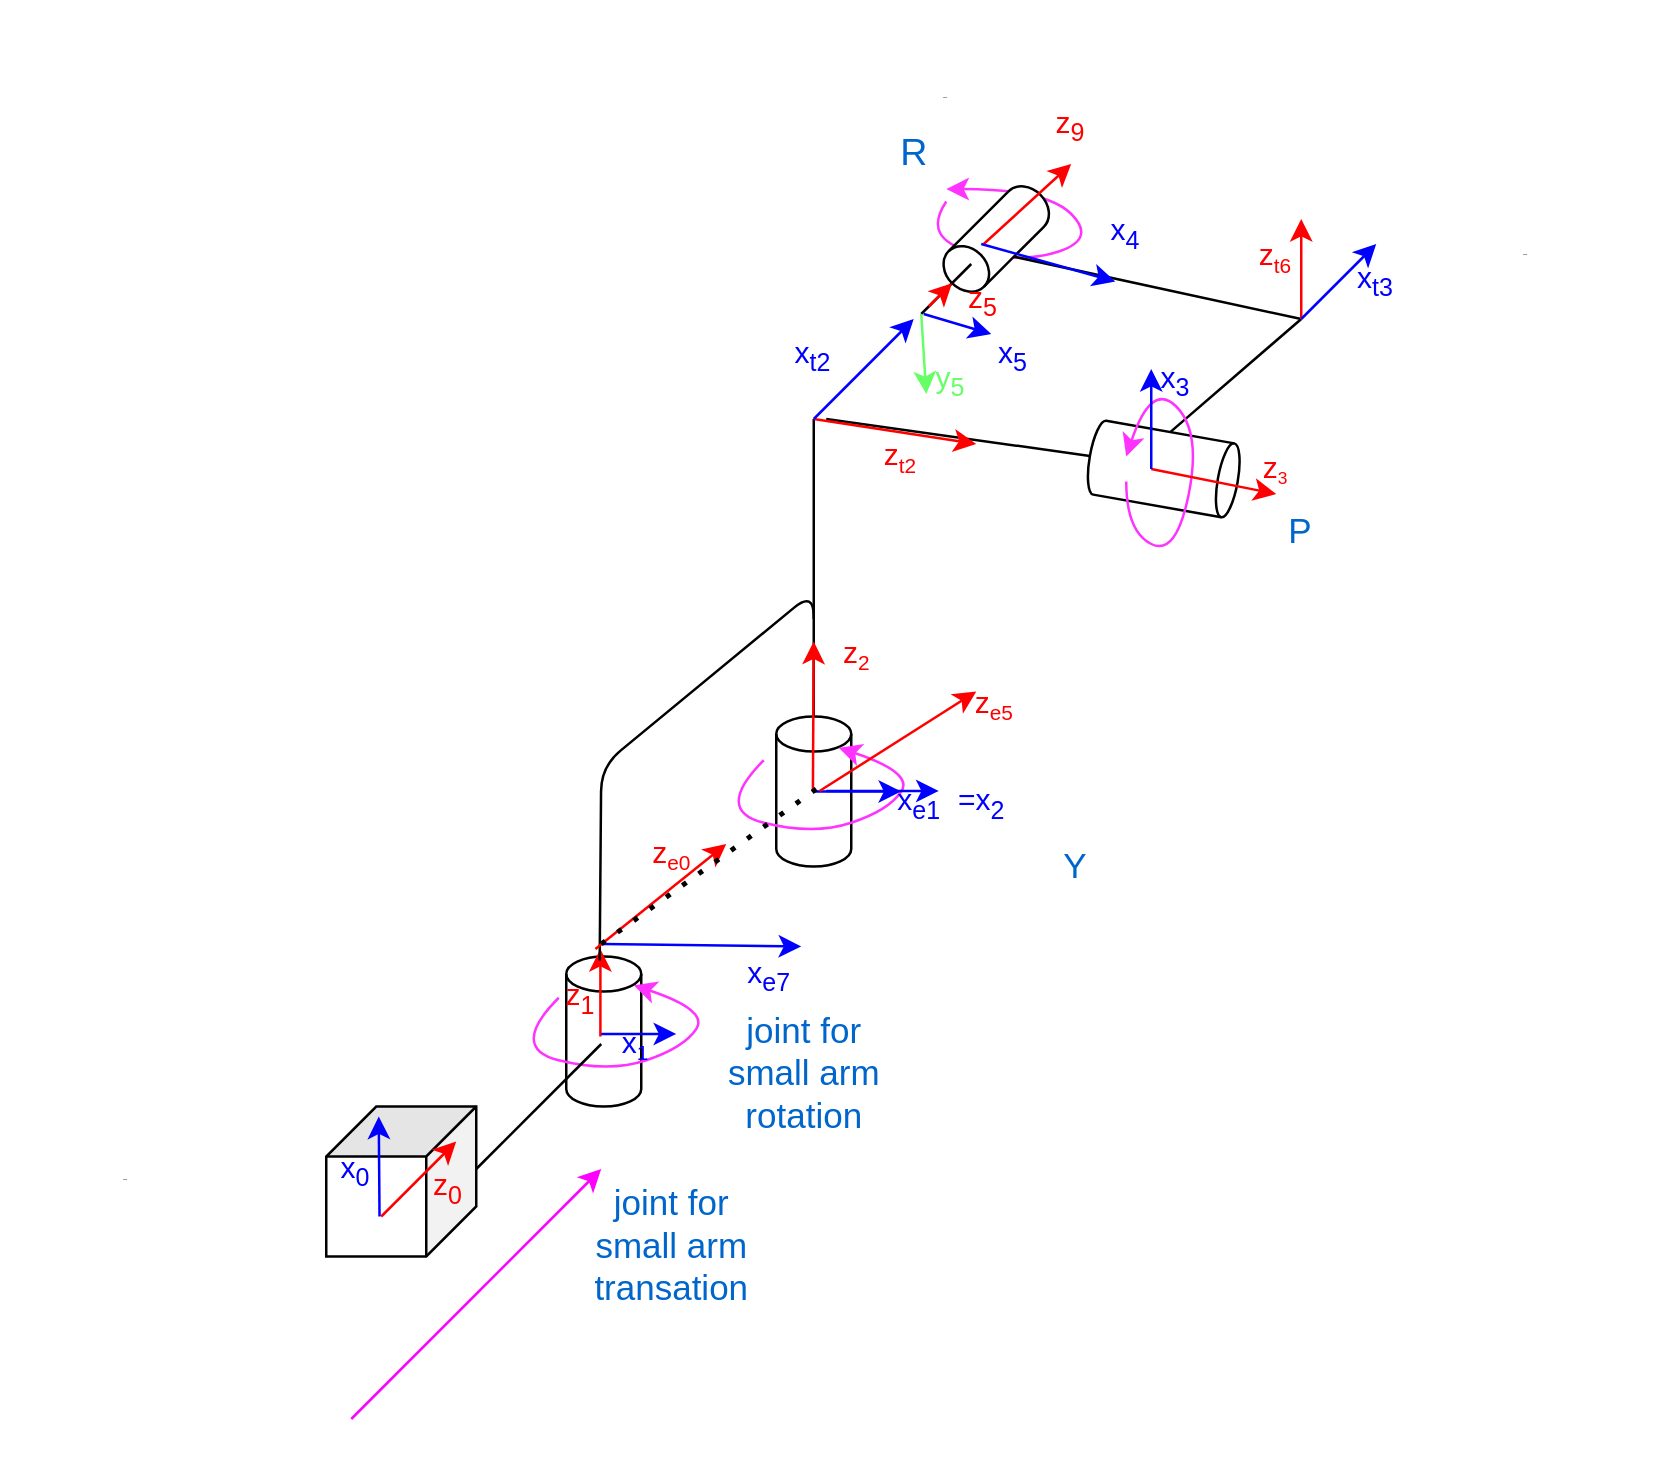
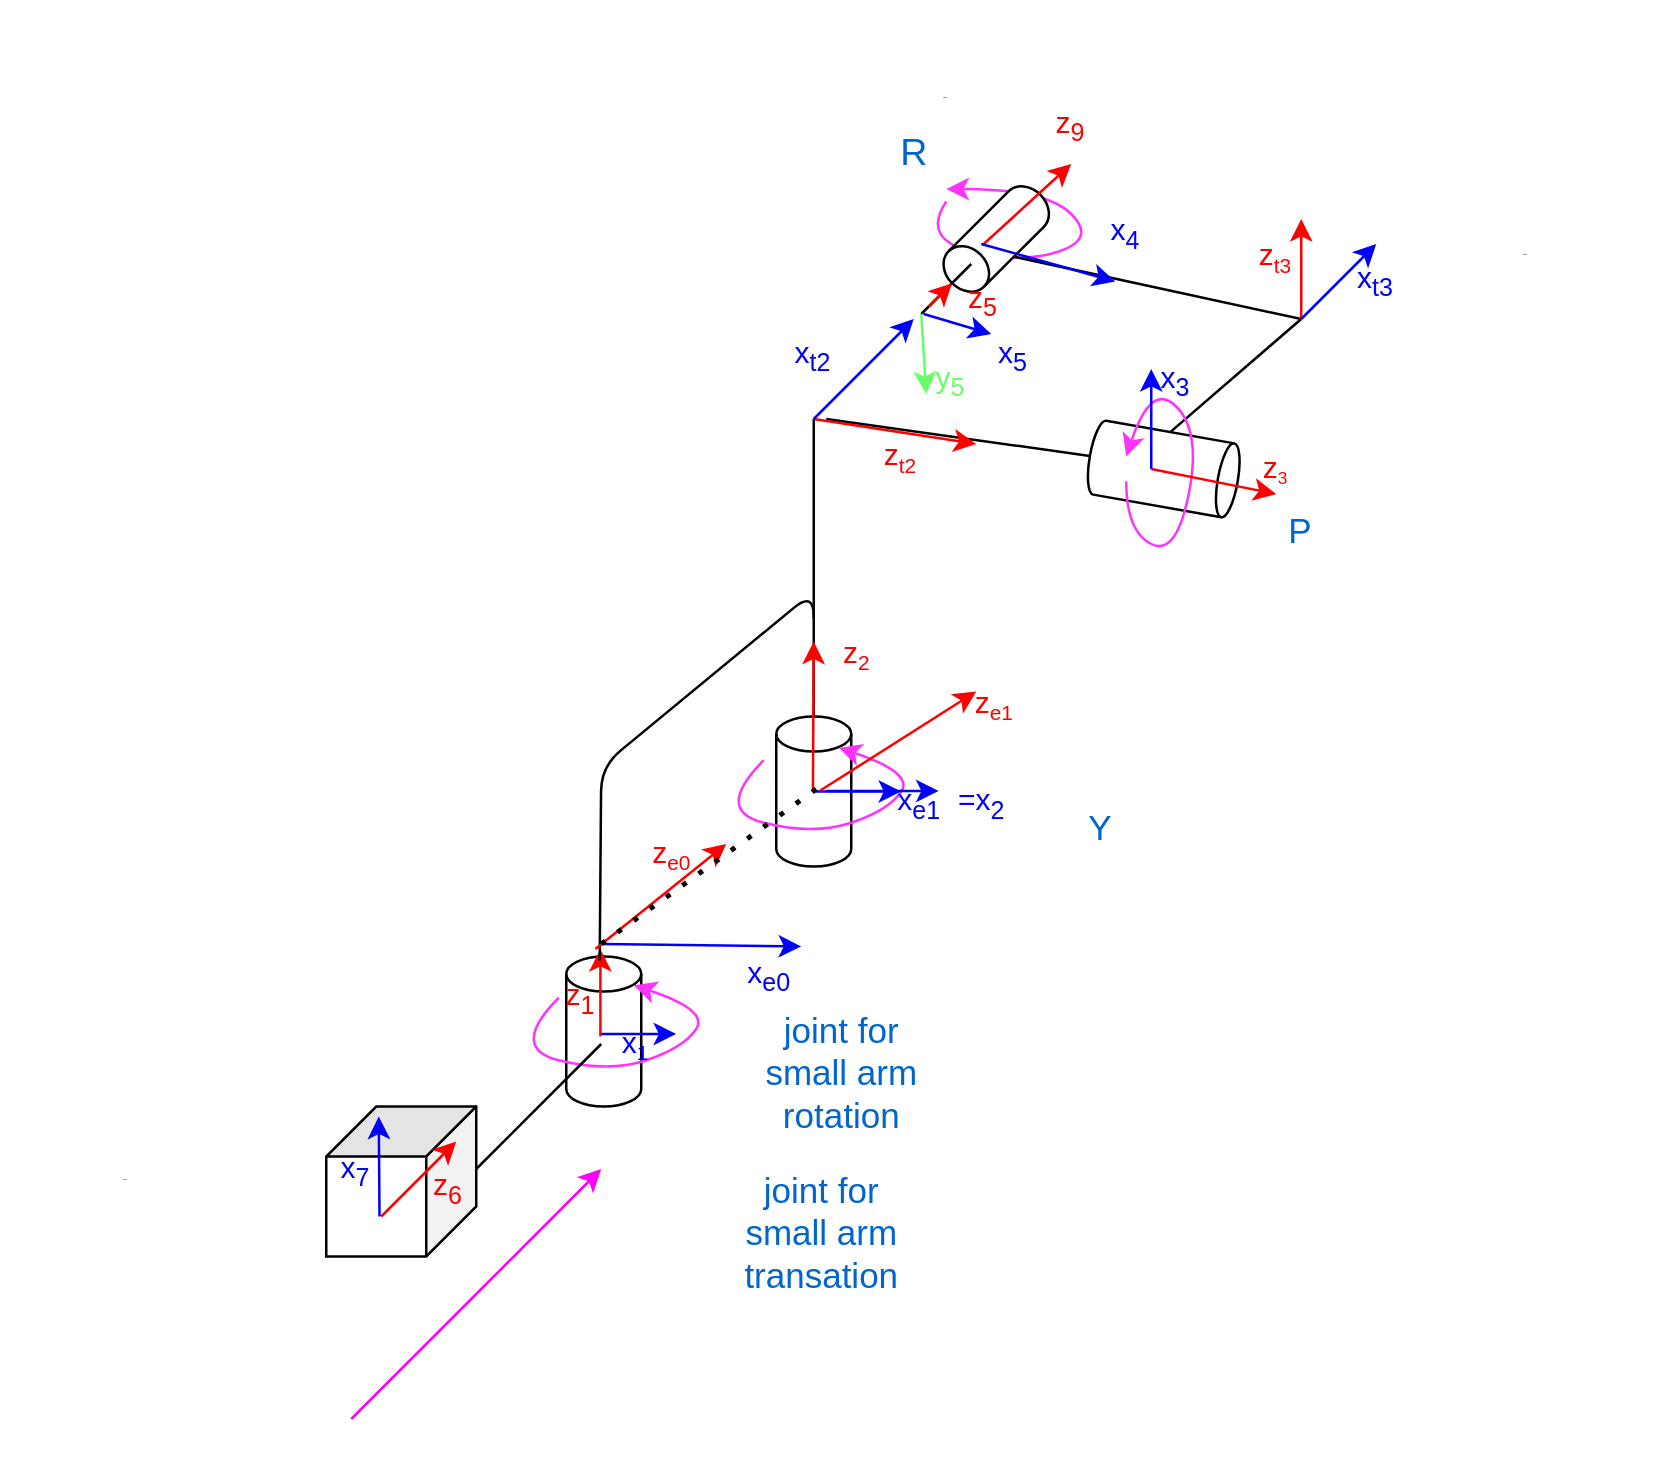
node "zt6": label "zt6" -> "zt3"
node "ze5": label "ze5" -> "ze1"
node "Y": moved (1076, 866) -> (1101, 829)
node "xe7": label "xe7" -> "xe0"
node "joint for small arm rotation": moved (805, 1074) -> (843, 1074)
node "x0": label "x0" -> "x7"
node "z0": label "z0" -> "z6"
node "joint for small arm transation": moved (673, 1246) -> (823, 1234)
